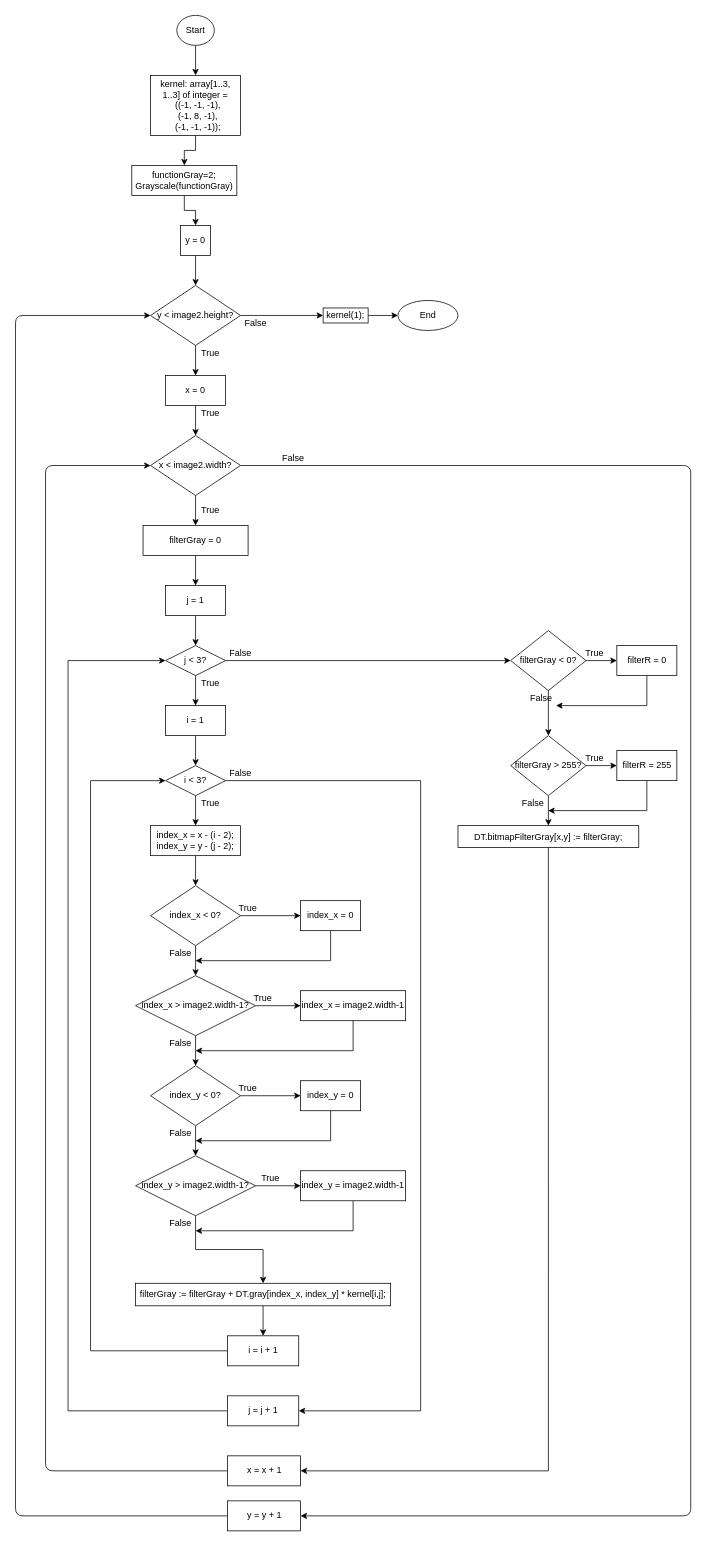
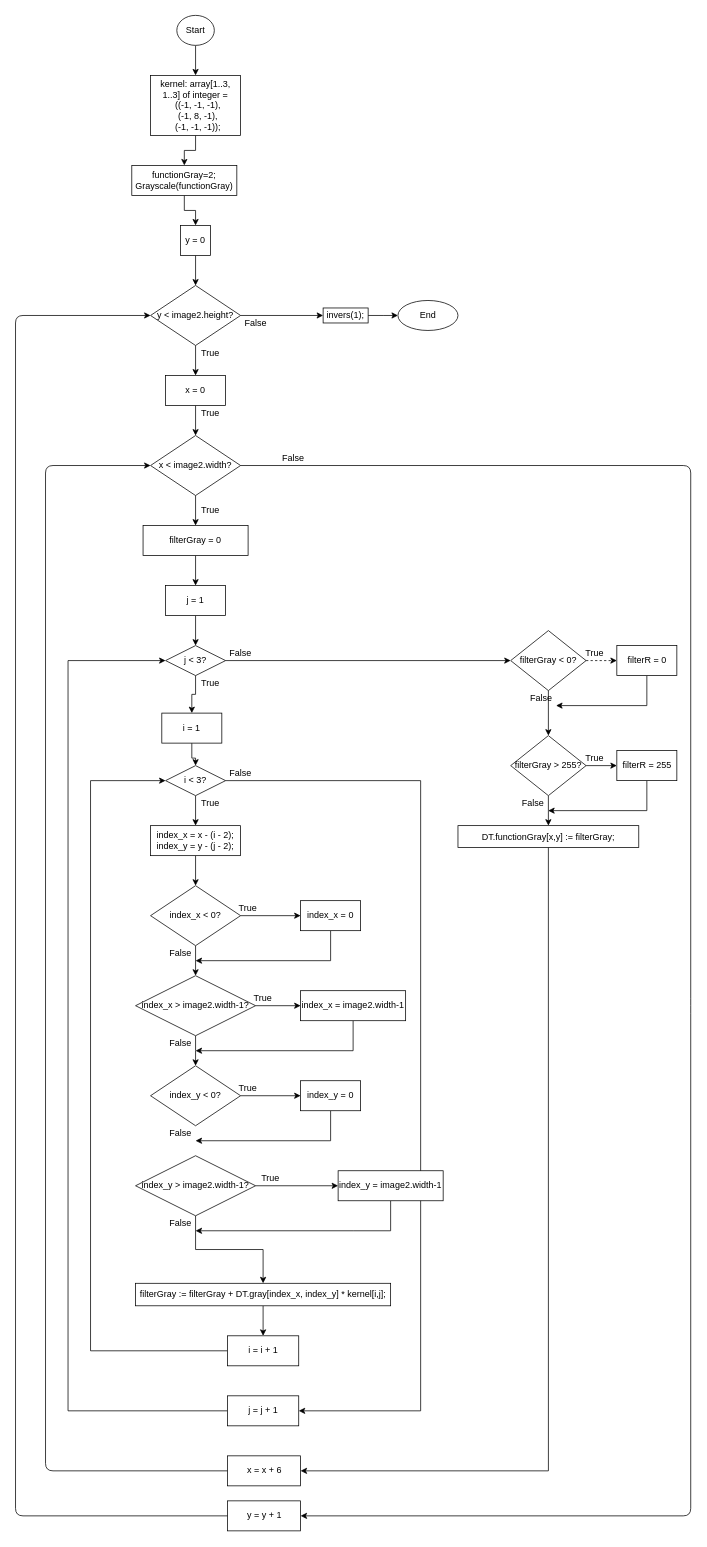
node "kernel(1);": label "kernel(1);" -> "invers(1);"
edge "filterGray < 0?" -> "filterR = 0": style solid -> dashed
node "i = 1": moved (195, 720) -> (192, 728)
node "DT.bitmapFilterGray[x,y] := filterGray;": label "DT.bitmapFilterGray[x,y] := filterGray;" -> "DT.functionGray[x,y] := filterGray;"
edge "index_y < 0?" -> "index_y > image2.width-1?": removed
node "index_y = image2.width-1": moved (353, 1185) -> (390, 1185)
node "x = x + 1": label "x = x + 1" -> "x = x + 6"
